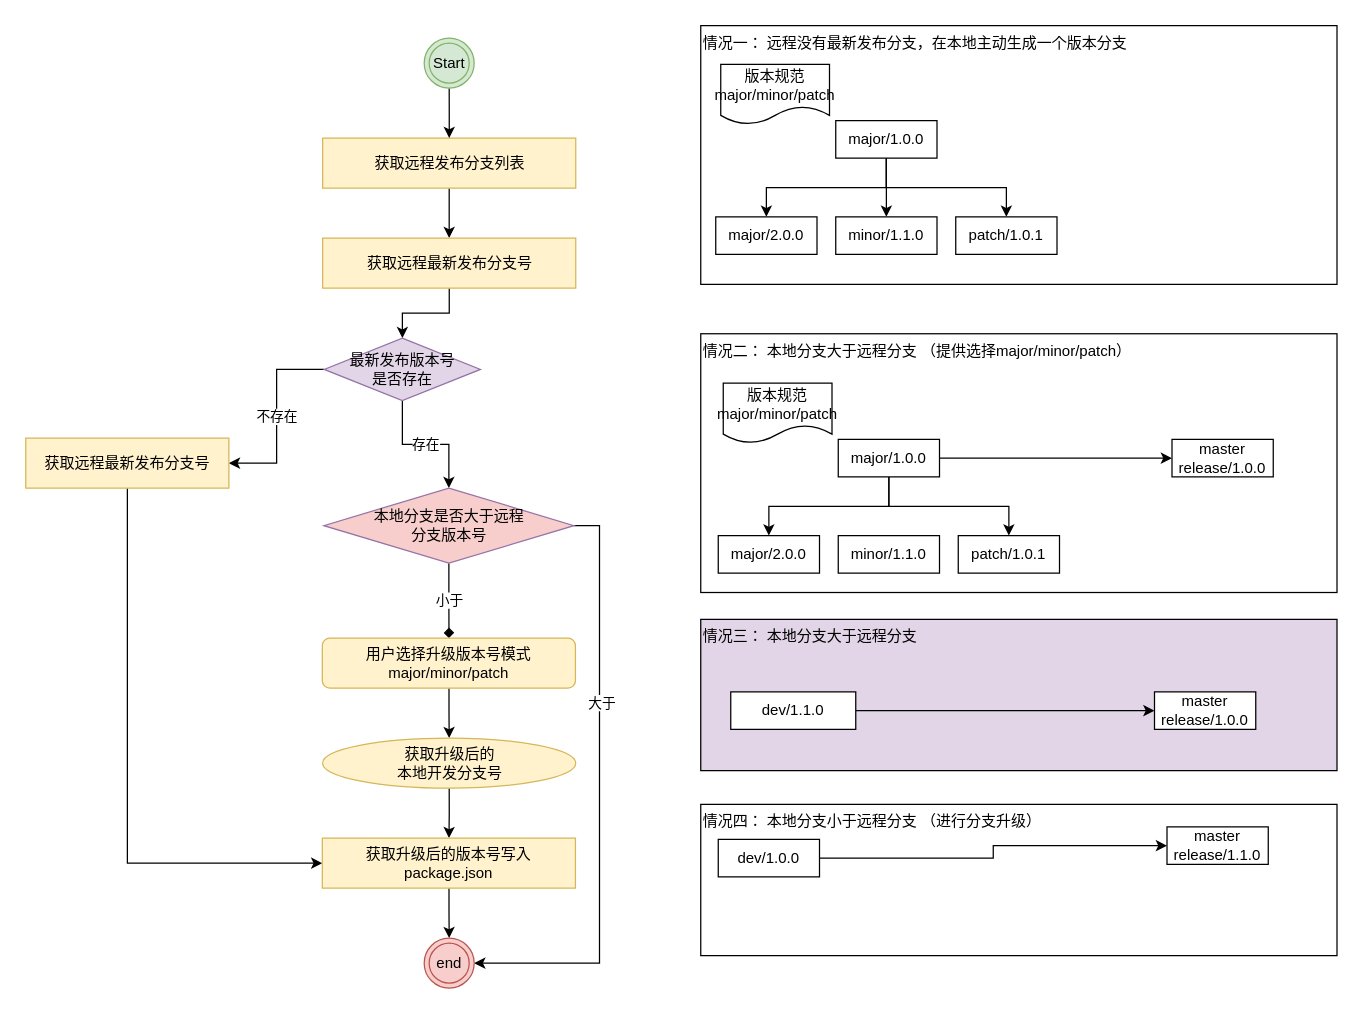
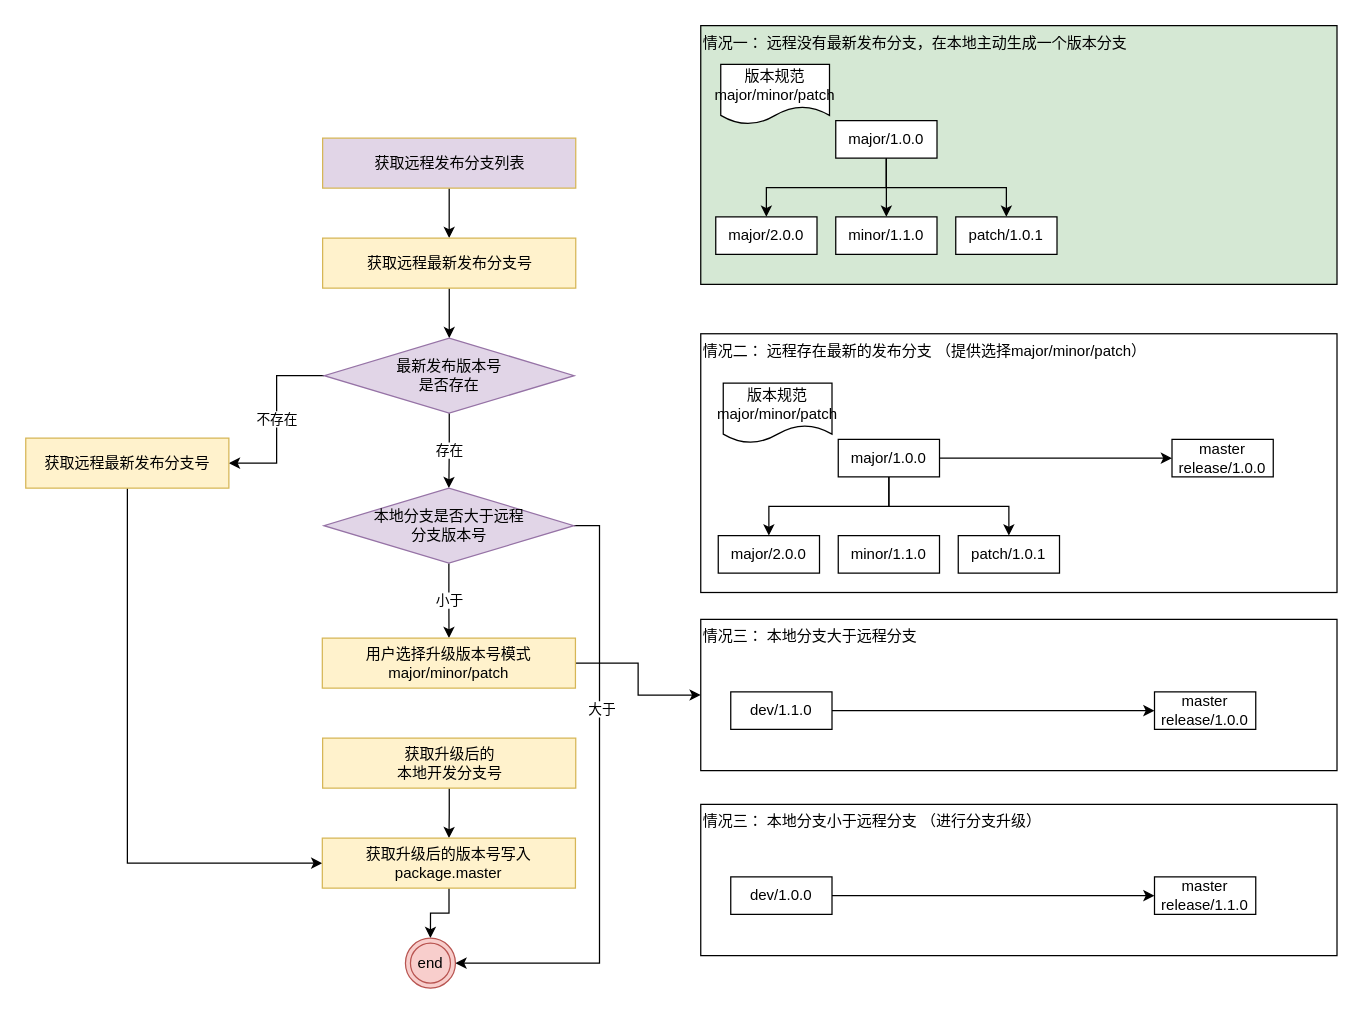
node "Start": removed
edge "Start" -> "获取远程发布分支列表": removed
node "情况一： 远程没有最新发布分支，在本地主动生成一个版本分支": fillcolor #ffffff -> #d5e8d4
node "获取远程发布分支列表": fillcolor #fff2cc -> #e1d5e7
node "情况二： 本地分支大于远程分支 （提供选择major/minor/patch）": label "情况二： 本地分支大于远程分支 （提供选择major/minor/patch）" -> "情况二： 远程存在最新的发布分支 （提供选择major/minor/patch）"
node "最新发布版本号 是否存在": size 156x63 -> 250x75
node "本地分支是否大于远程 分支版本号": fillcolor #f8cecc -> #e1d5e7
edge "本地分支是否大于远程 分支版本号" -> "用户选择升级版本号模式 major/minor/patch": arrowhead diamond -> classic
node "用户选择升级版本号模式 major/minor/patch": shape rounded rectangle -> rectangle
node "情况三： 本地分支大于远程分支": fillcolor #e1d5e7 -> #ffffff
edge "用户选择升级版本号模式 major/minor/patch" -> "获取升级后的 本地开发分支号": now "用户选择升级版本号模式 major/minor/patch" -> "情况三： 本地分支大于远程分支"
node "dev/1.1.0": size 125x38 -> 101x38
node "获取升级后的 本地开发分支号": shape ellipse -> rectangle
node "情况四： 本地分支小于远程分支 （进行分支升级）": label "情况四： 本地分支小于远程分支 （进行分支升级）" -> "情况三： 本地分支小于远程分支 （进行分支升级）"
node "master release/1.1.0": moved (1218, 846) -> (1205, 896)
node "dev/1.0.0": moved (769, 858) -> (781, 896)
node "获取升级后的版本号写入package.json": label "获取升级后的版本号写入package.json" -> "获取升级后的版本号写入package.master"
node "end": moved (449, 963) -> (430, 963)
